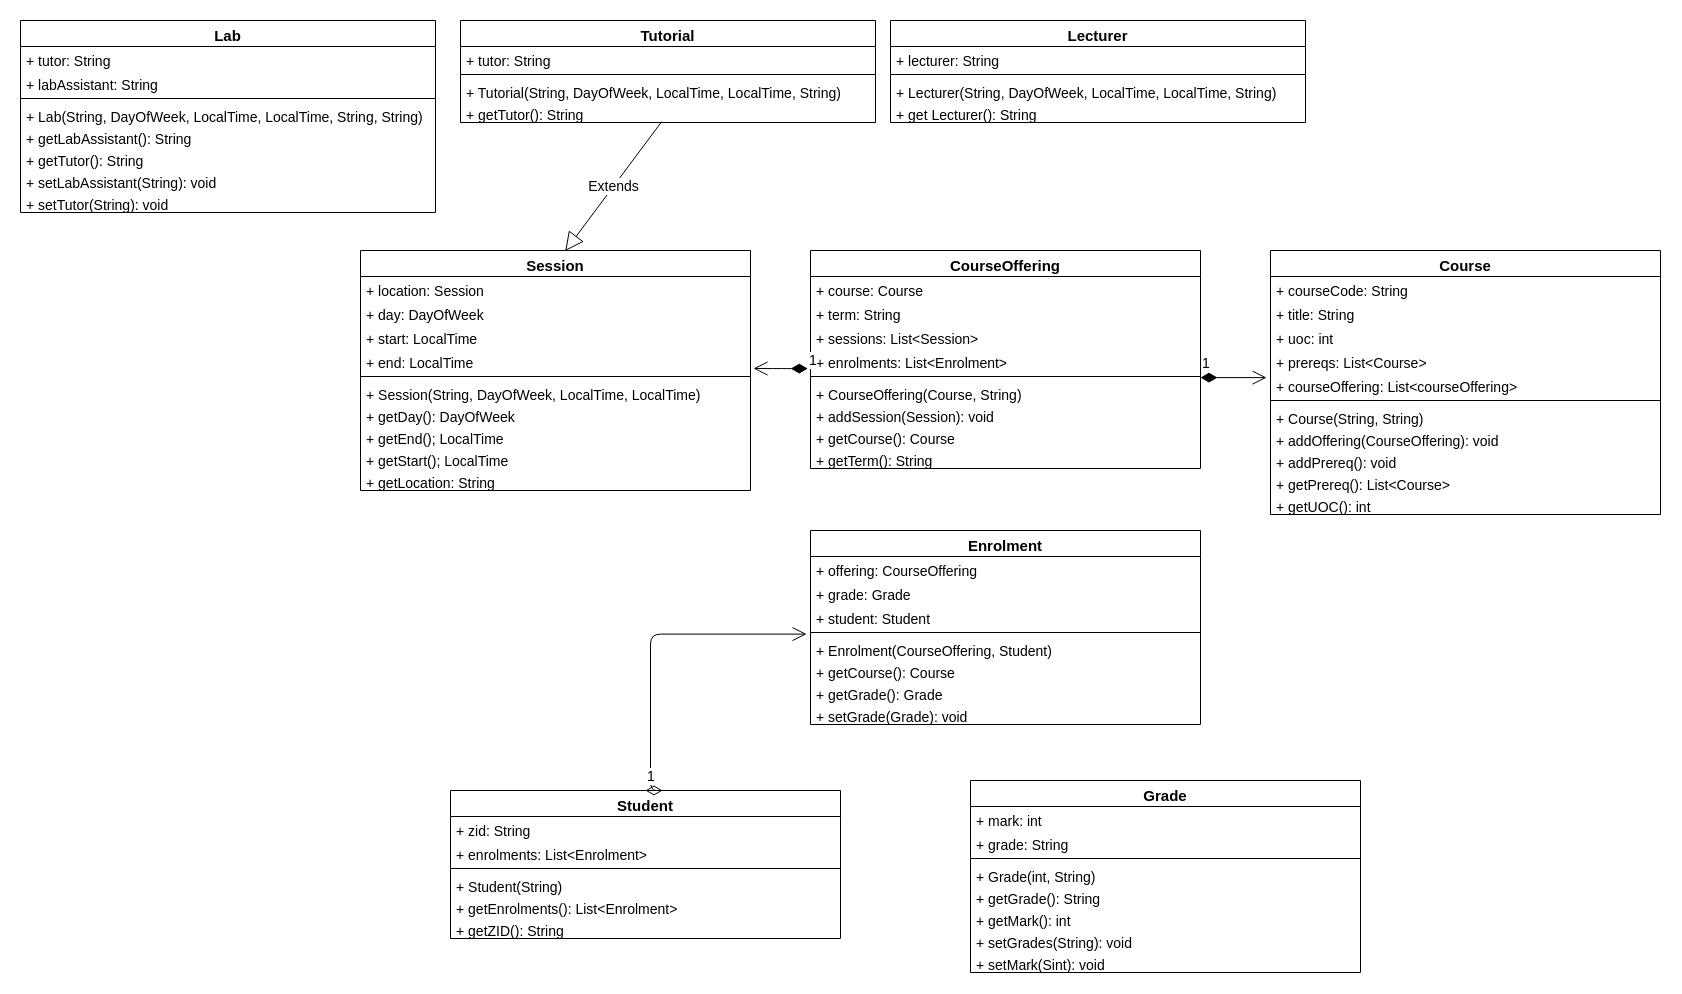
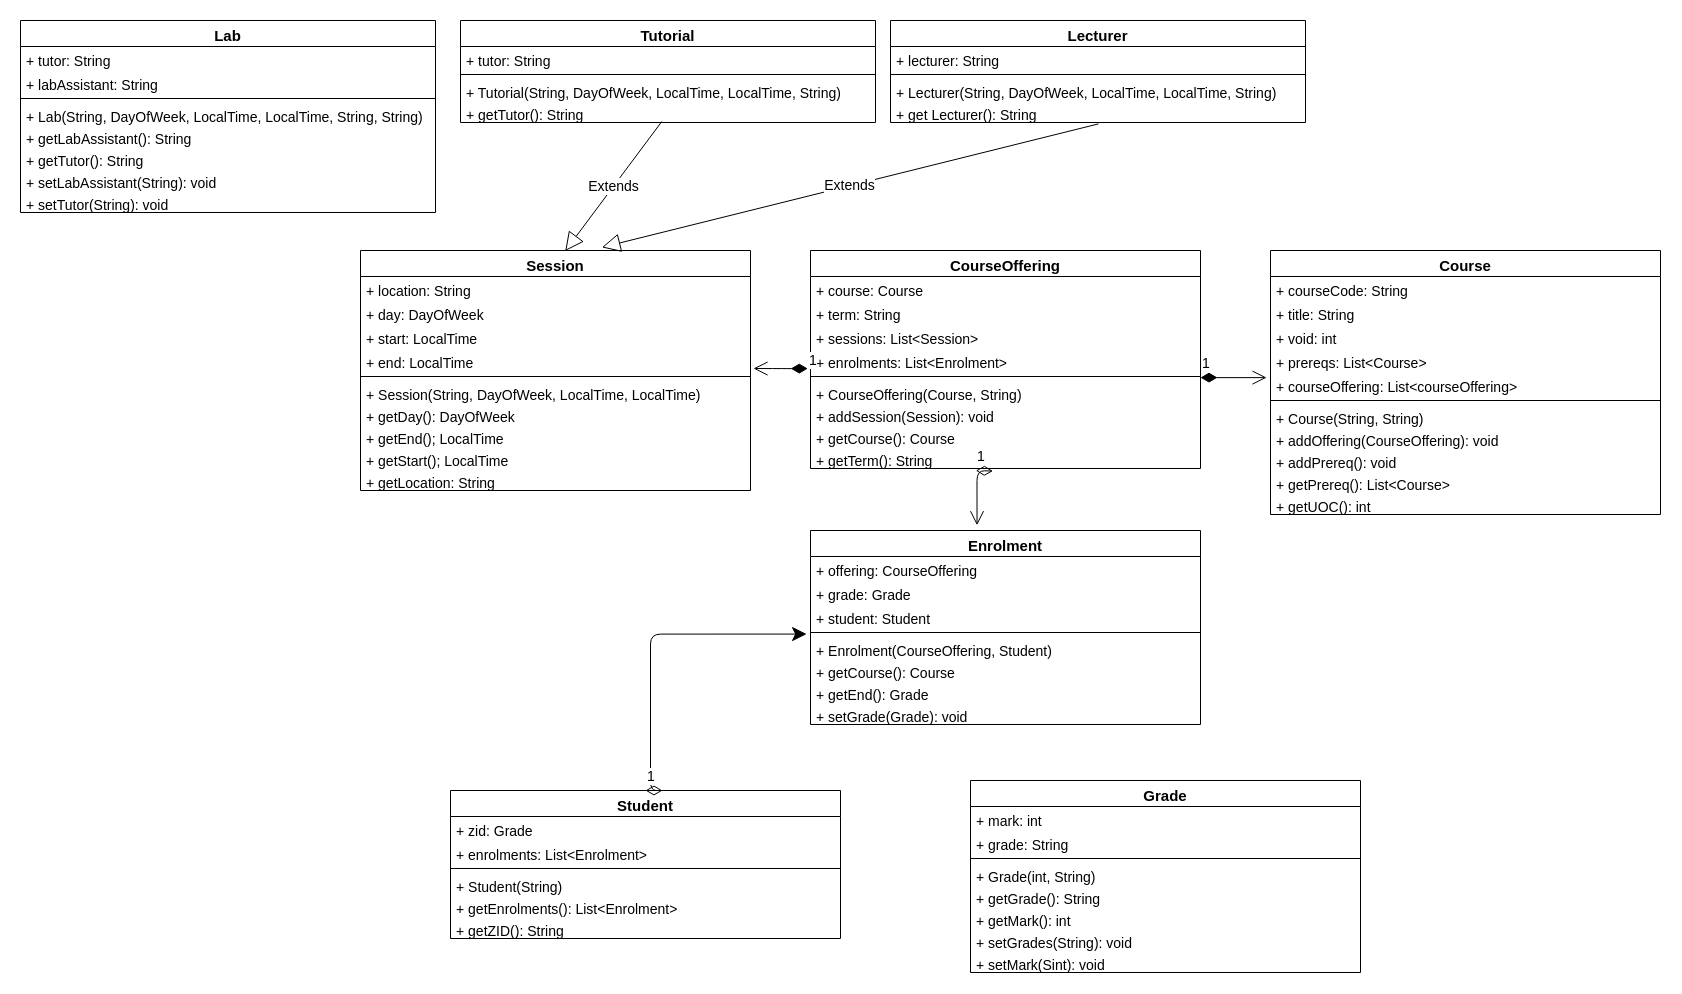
edge "+ get Lecturer(): String" -> "Session": added, label "Extends"
node "+ location: Session": label "+ location: Session" -> "+ location: String"
node "+ uoc: int": label "+ uoc: int" -> "+ void: int"
edge "+ getTerm(): String" -- "Enrolment": added, label "1"
edge "+ Enrolment(CourseOffering, Student)" -- "Student": arrowhead open -> classic
node "+ getGrade(): Grade": label "+ getGrade(): Grade" -> "+ getEnd(): Grade"
node "+ zid: String": label "+ zid: String" -> "+ zid: Grade"
